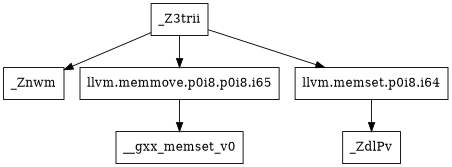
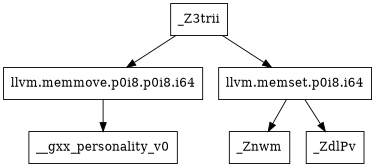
edge "_Z3trii" -> "_Znwm": now "llvm.memset.p0i8.i64" -> "_Znwm"
node "llvm.memmove.p0i8.p0i8.i65": label "llvm.memmove.p0i8.p0i8.i65" -> "llvm.memmove.p0i8.p0i8.i64"
node "__gxx_memset_v0": label "__gxx_memset_v0" -> "__gxx_personality_v0"
